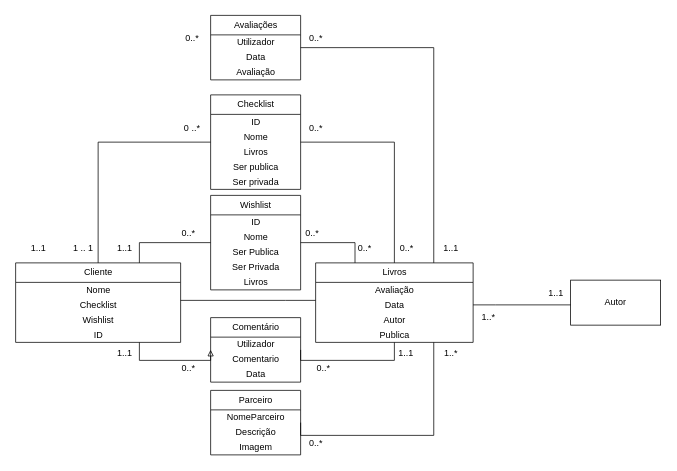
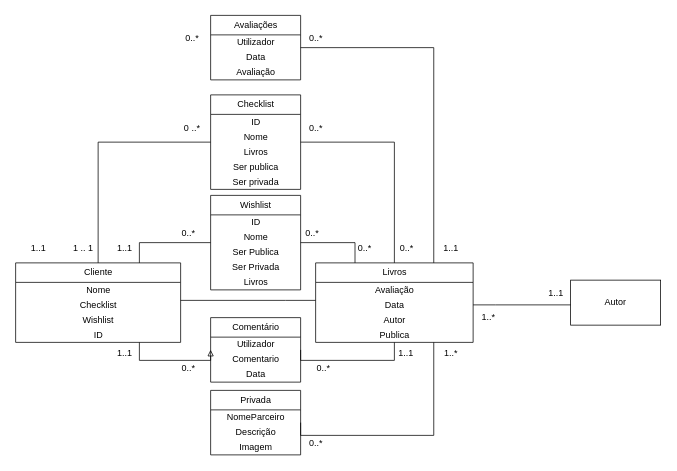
node "Parceiro": label "Parceiro" -> "Privada"
